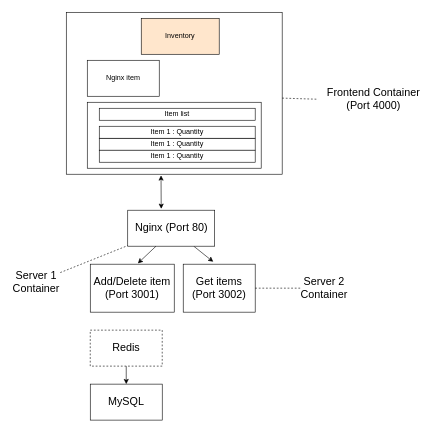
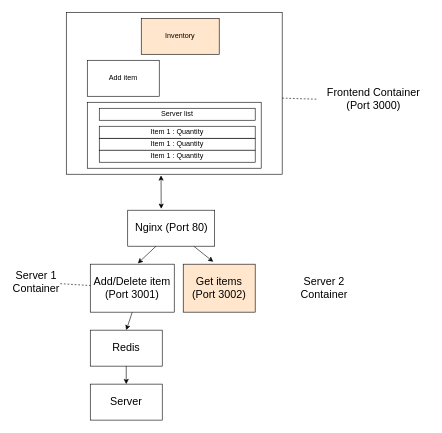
node "Nginx item": label "Nginx item" -> "Add item"
node "Frontend Container (Port 4000)": label "Frontend Container (Port 4000)" -> "Frontend Container (Port 3000)"
node "Item list": label "Item list" -> "Server list"
edge "Nginx (Port 80)" -- "Server 1 Container": now "Add/Delete item (Port 3001)" -- "Server 1 Container"
node "Get items (Port 3002)": fillcolor #ffffff -> #ffe6cc
edge "Get items (Port 3002)" -- "Server 2 Container": removed
edge "Add/Delete item (Port 3001)" -> "Redis": added
node "Redis": style dashed -> solid
node "MySQL": label "MySQL" -> "Server"
